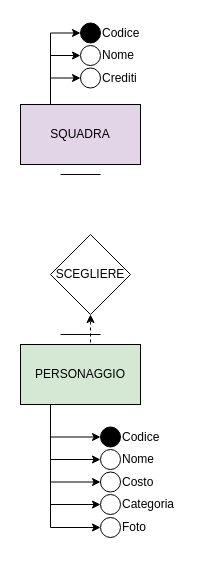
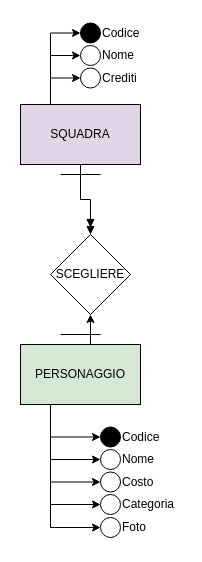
edge "SQUADRA" -> "SCEGLIERE": added
edge "PERSONAGGIO" -> "SCEGLIERE": style dashed -> solid
